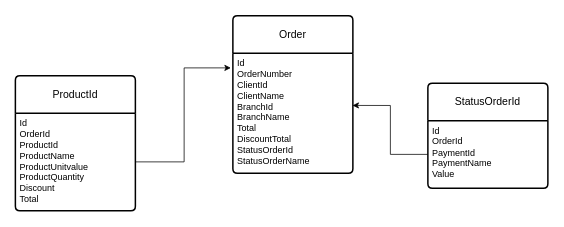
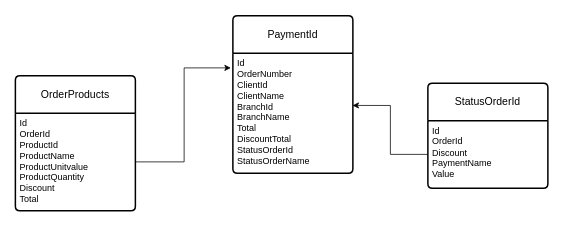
node "Order": label "Order" -> "PaymentId"
node "ProductId": label "ProductId" -> "OrderProducts"
node "Id OrderId PaymentId PaymentName Value": label "Id OrderId PaymentId PaymentName Value" -> "Id OrderId Discount PaymentName Value"
